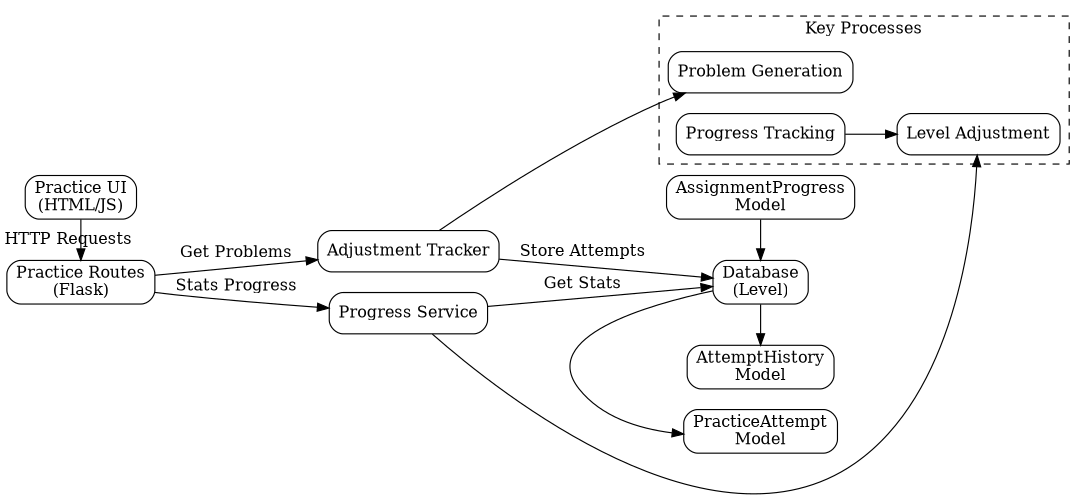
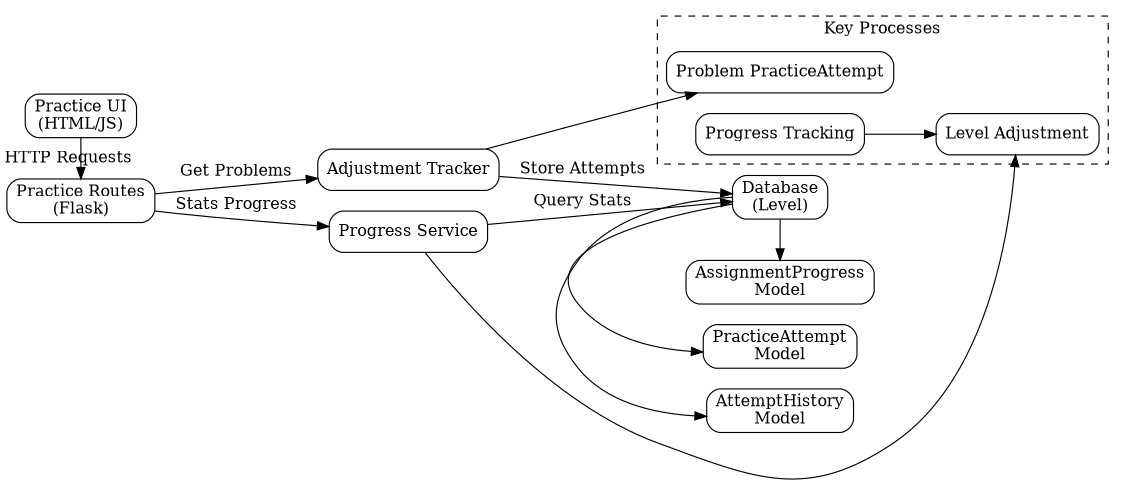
node "Problem Generation": label "Problem Generation" -> "Problem PracticeAttempt"
edge "AssignmentProgress Model" -> "Database (Level)": reversed
edge "Progress Service" -> "Database (Level)": label "Get Stats" -> "Query Stats"
